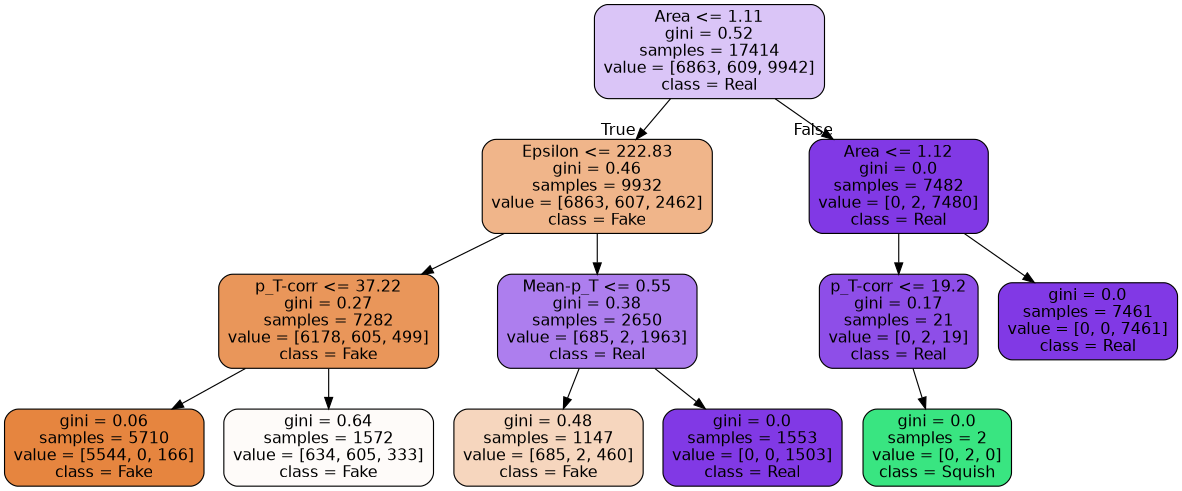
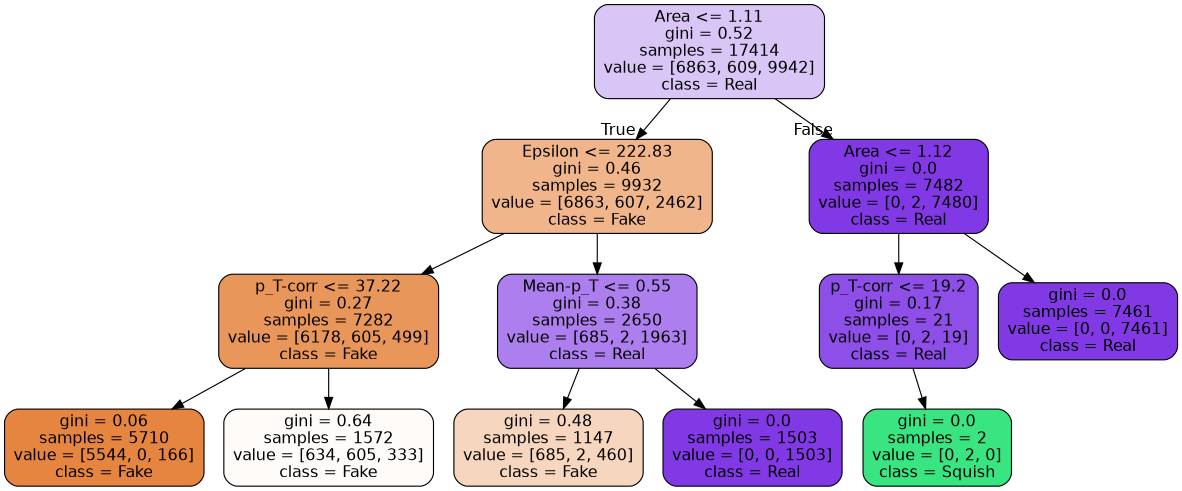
node "gini = 0.0 samples = 1553 value = [0, 0, 1503] class = Real": label "gini = 0.0 samples = 1553 value = [0, 0, 1503] class = Real" -> "gini = 0.0 samples = 1503 value = [0, 0, 1503] class = Real"
